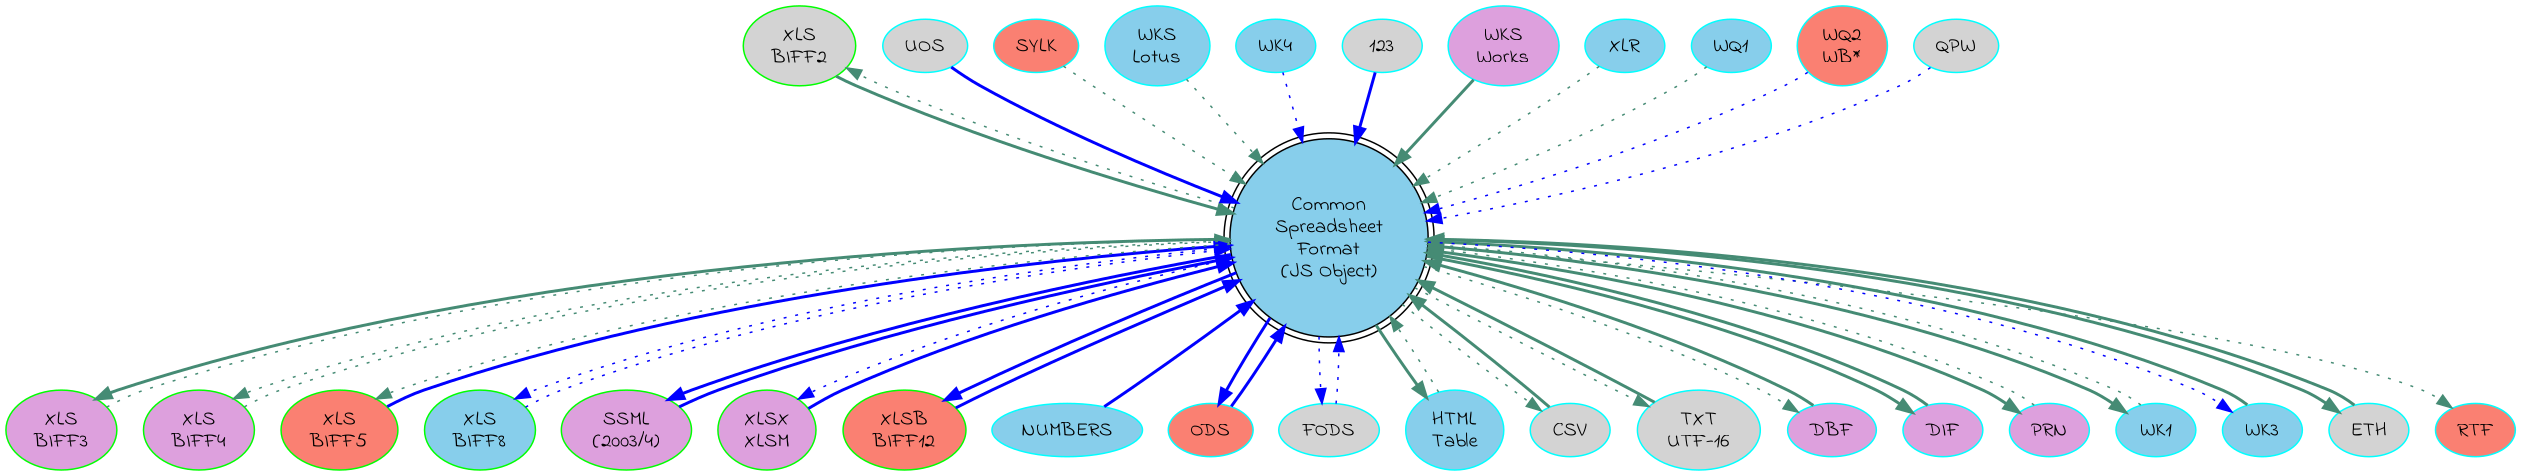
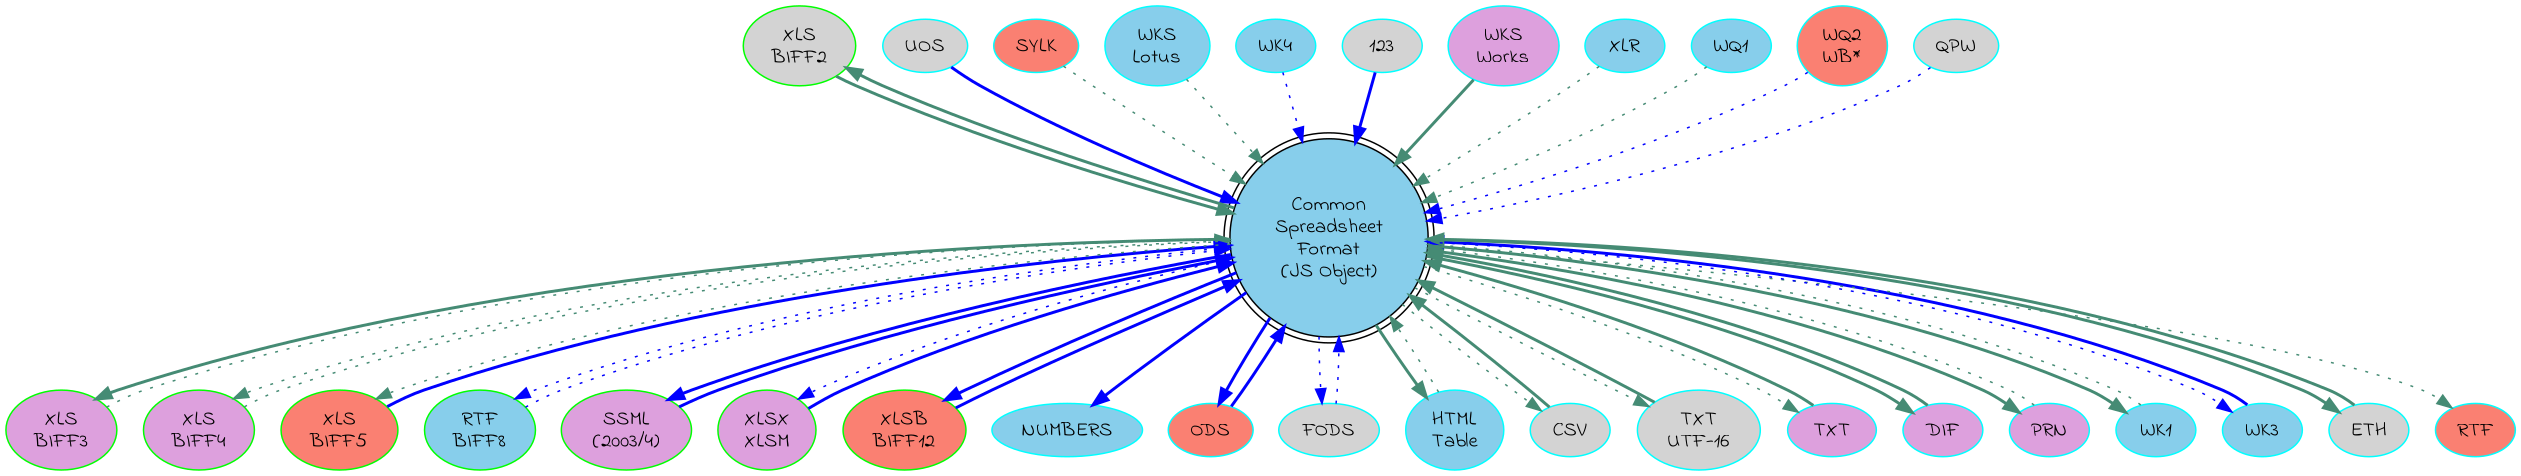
edge "Common Spreadsheet Format (JS Object)" -> "XLS BIFF2": style dotted -> bold
edge "WK3" -> "Common Spreadsheet Format (JS Object)": color aquamarine4 -> blue
edge "NUMBERS" -> "Common Spreadsheet Format (JS Object)": reversed
node "XLS BIFF8": label "XLS BIFF8" -> "RTF BIFF8"
node "DBF": label "DBF" -> "TXT"
